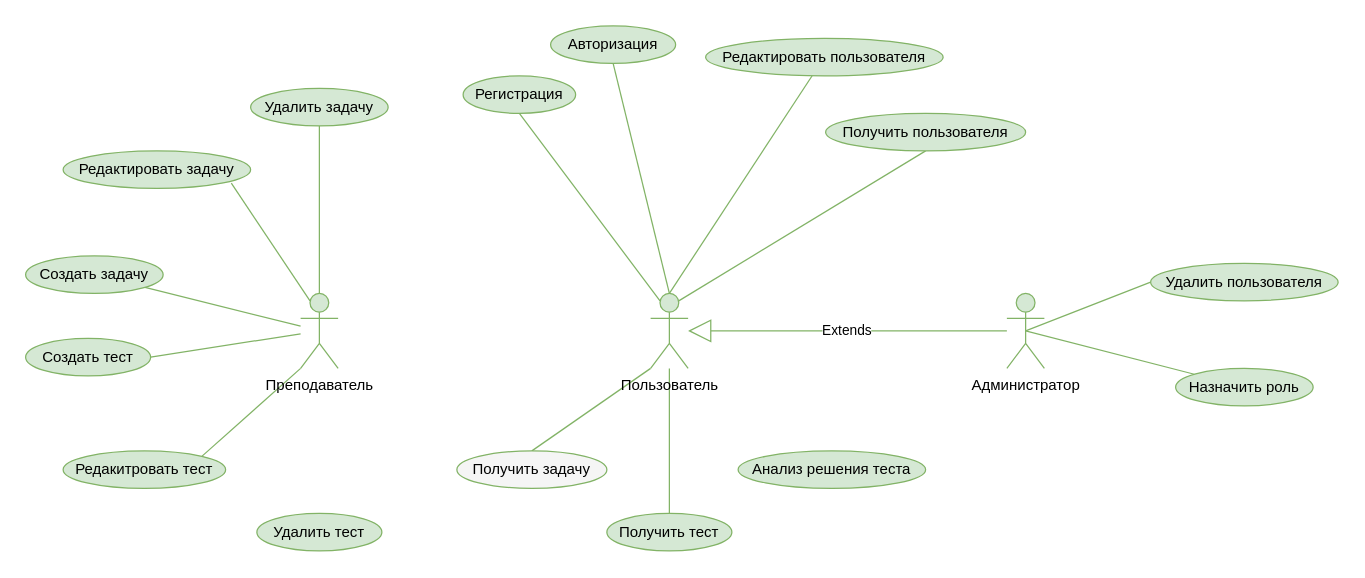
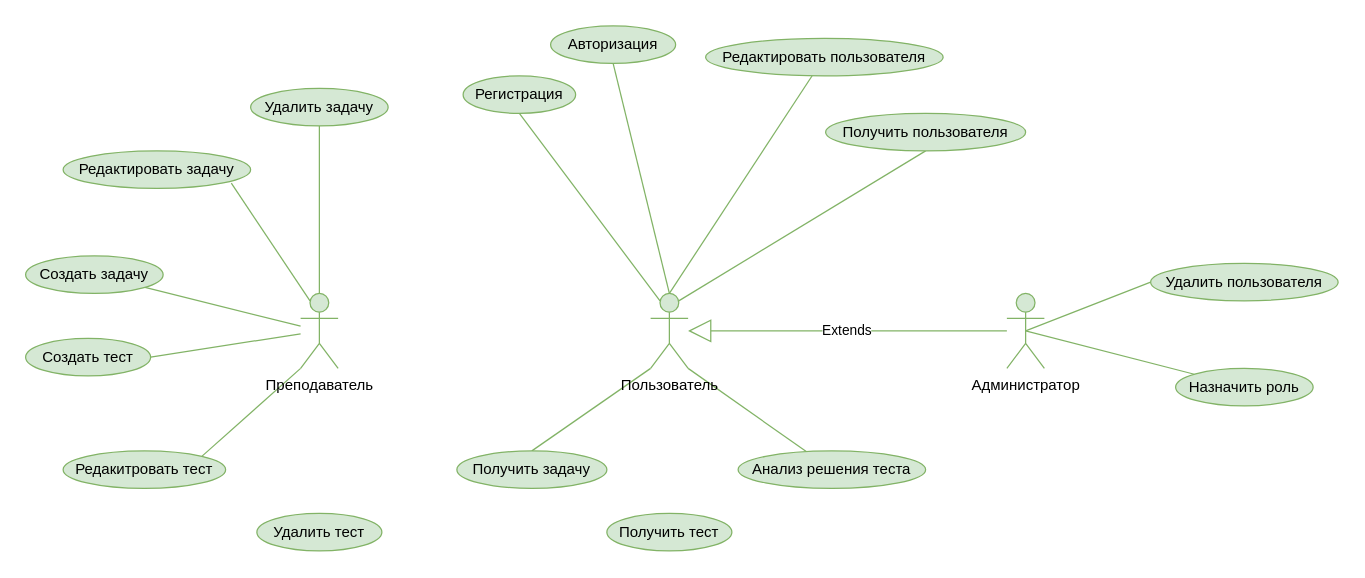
edge "Пользователь" -- "Анализ решения теста": added
edge "Пользователь" -- "Получить тест": removed
node "Получить задачу": fillcolor #f5f5f5 -> #d5e8d4
